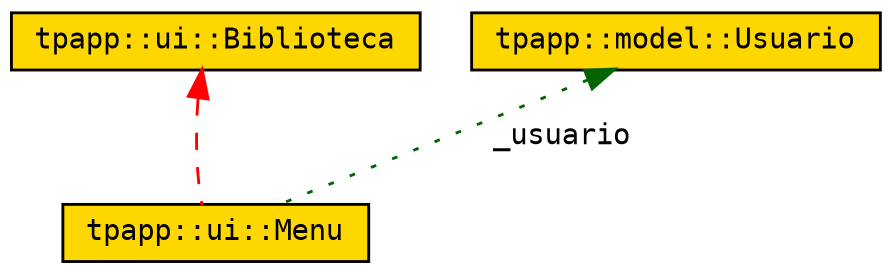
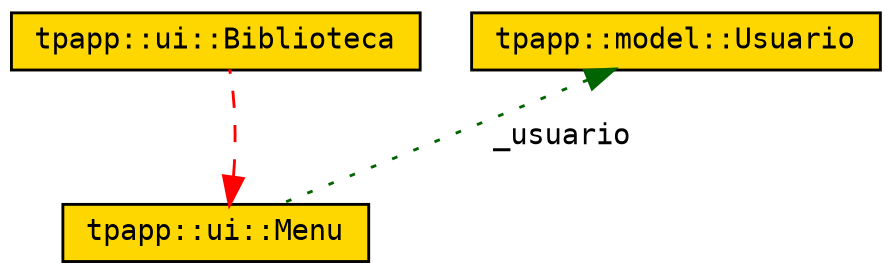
edge "tpapp::ui::Menu" -> "tpapp::ui::Biblioteca": reversed
